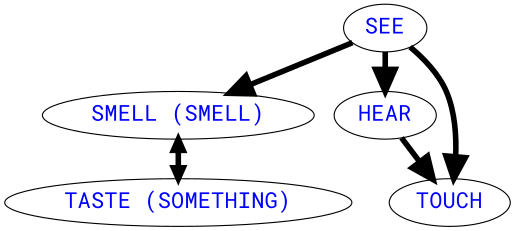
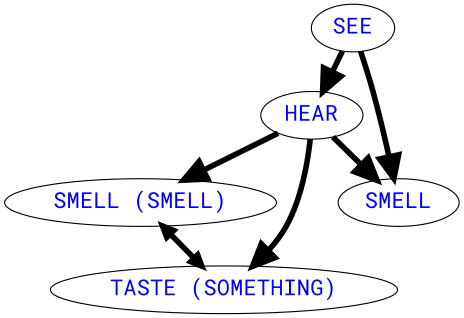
edge "SEE" -> "SMELL (SMELL)": now "HEAR" -> "SMELL (SMELL)"
edge "HEAR" -> "TASTE (SOMETHING)": added
node "TOUCH": label "TOUCH" -> "SMELL"
